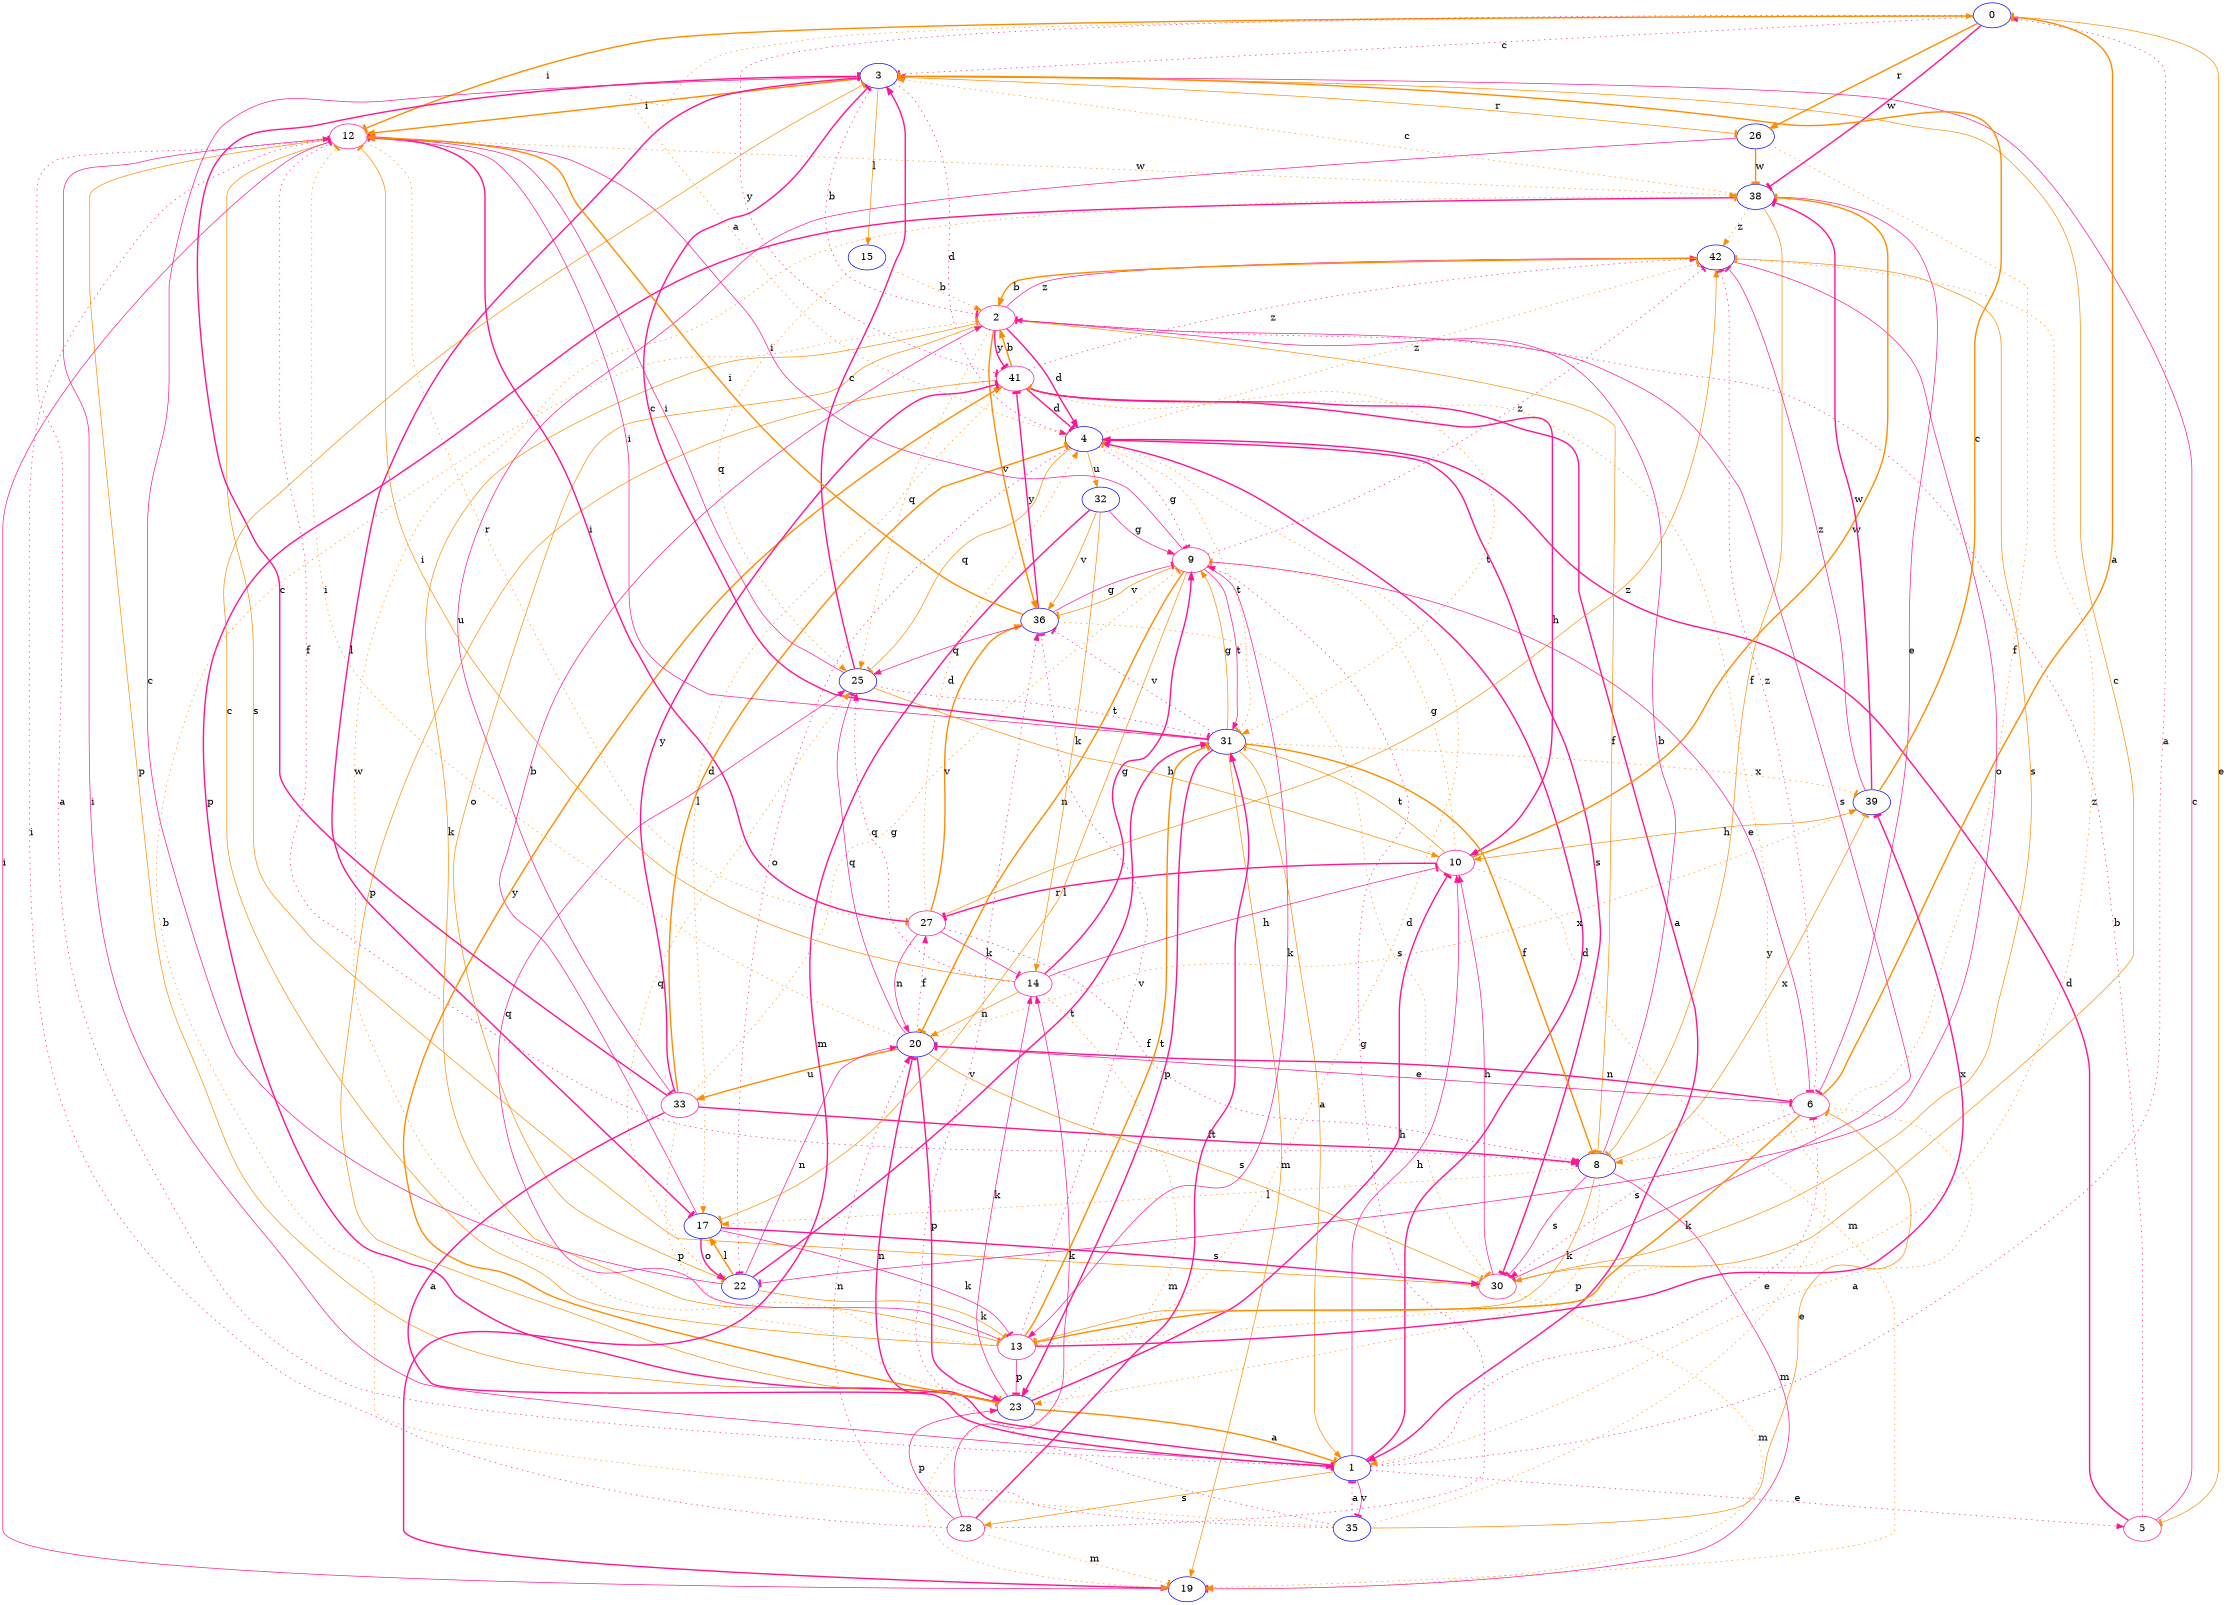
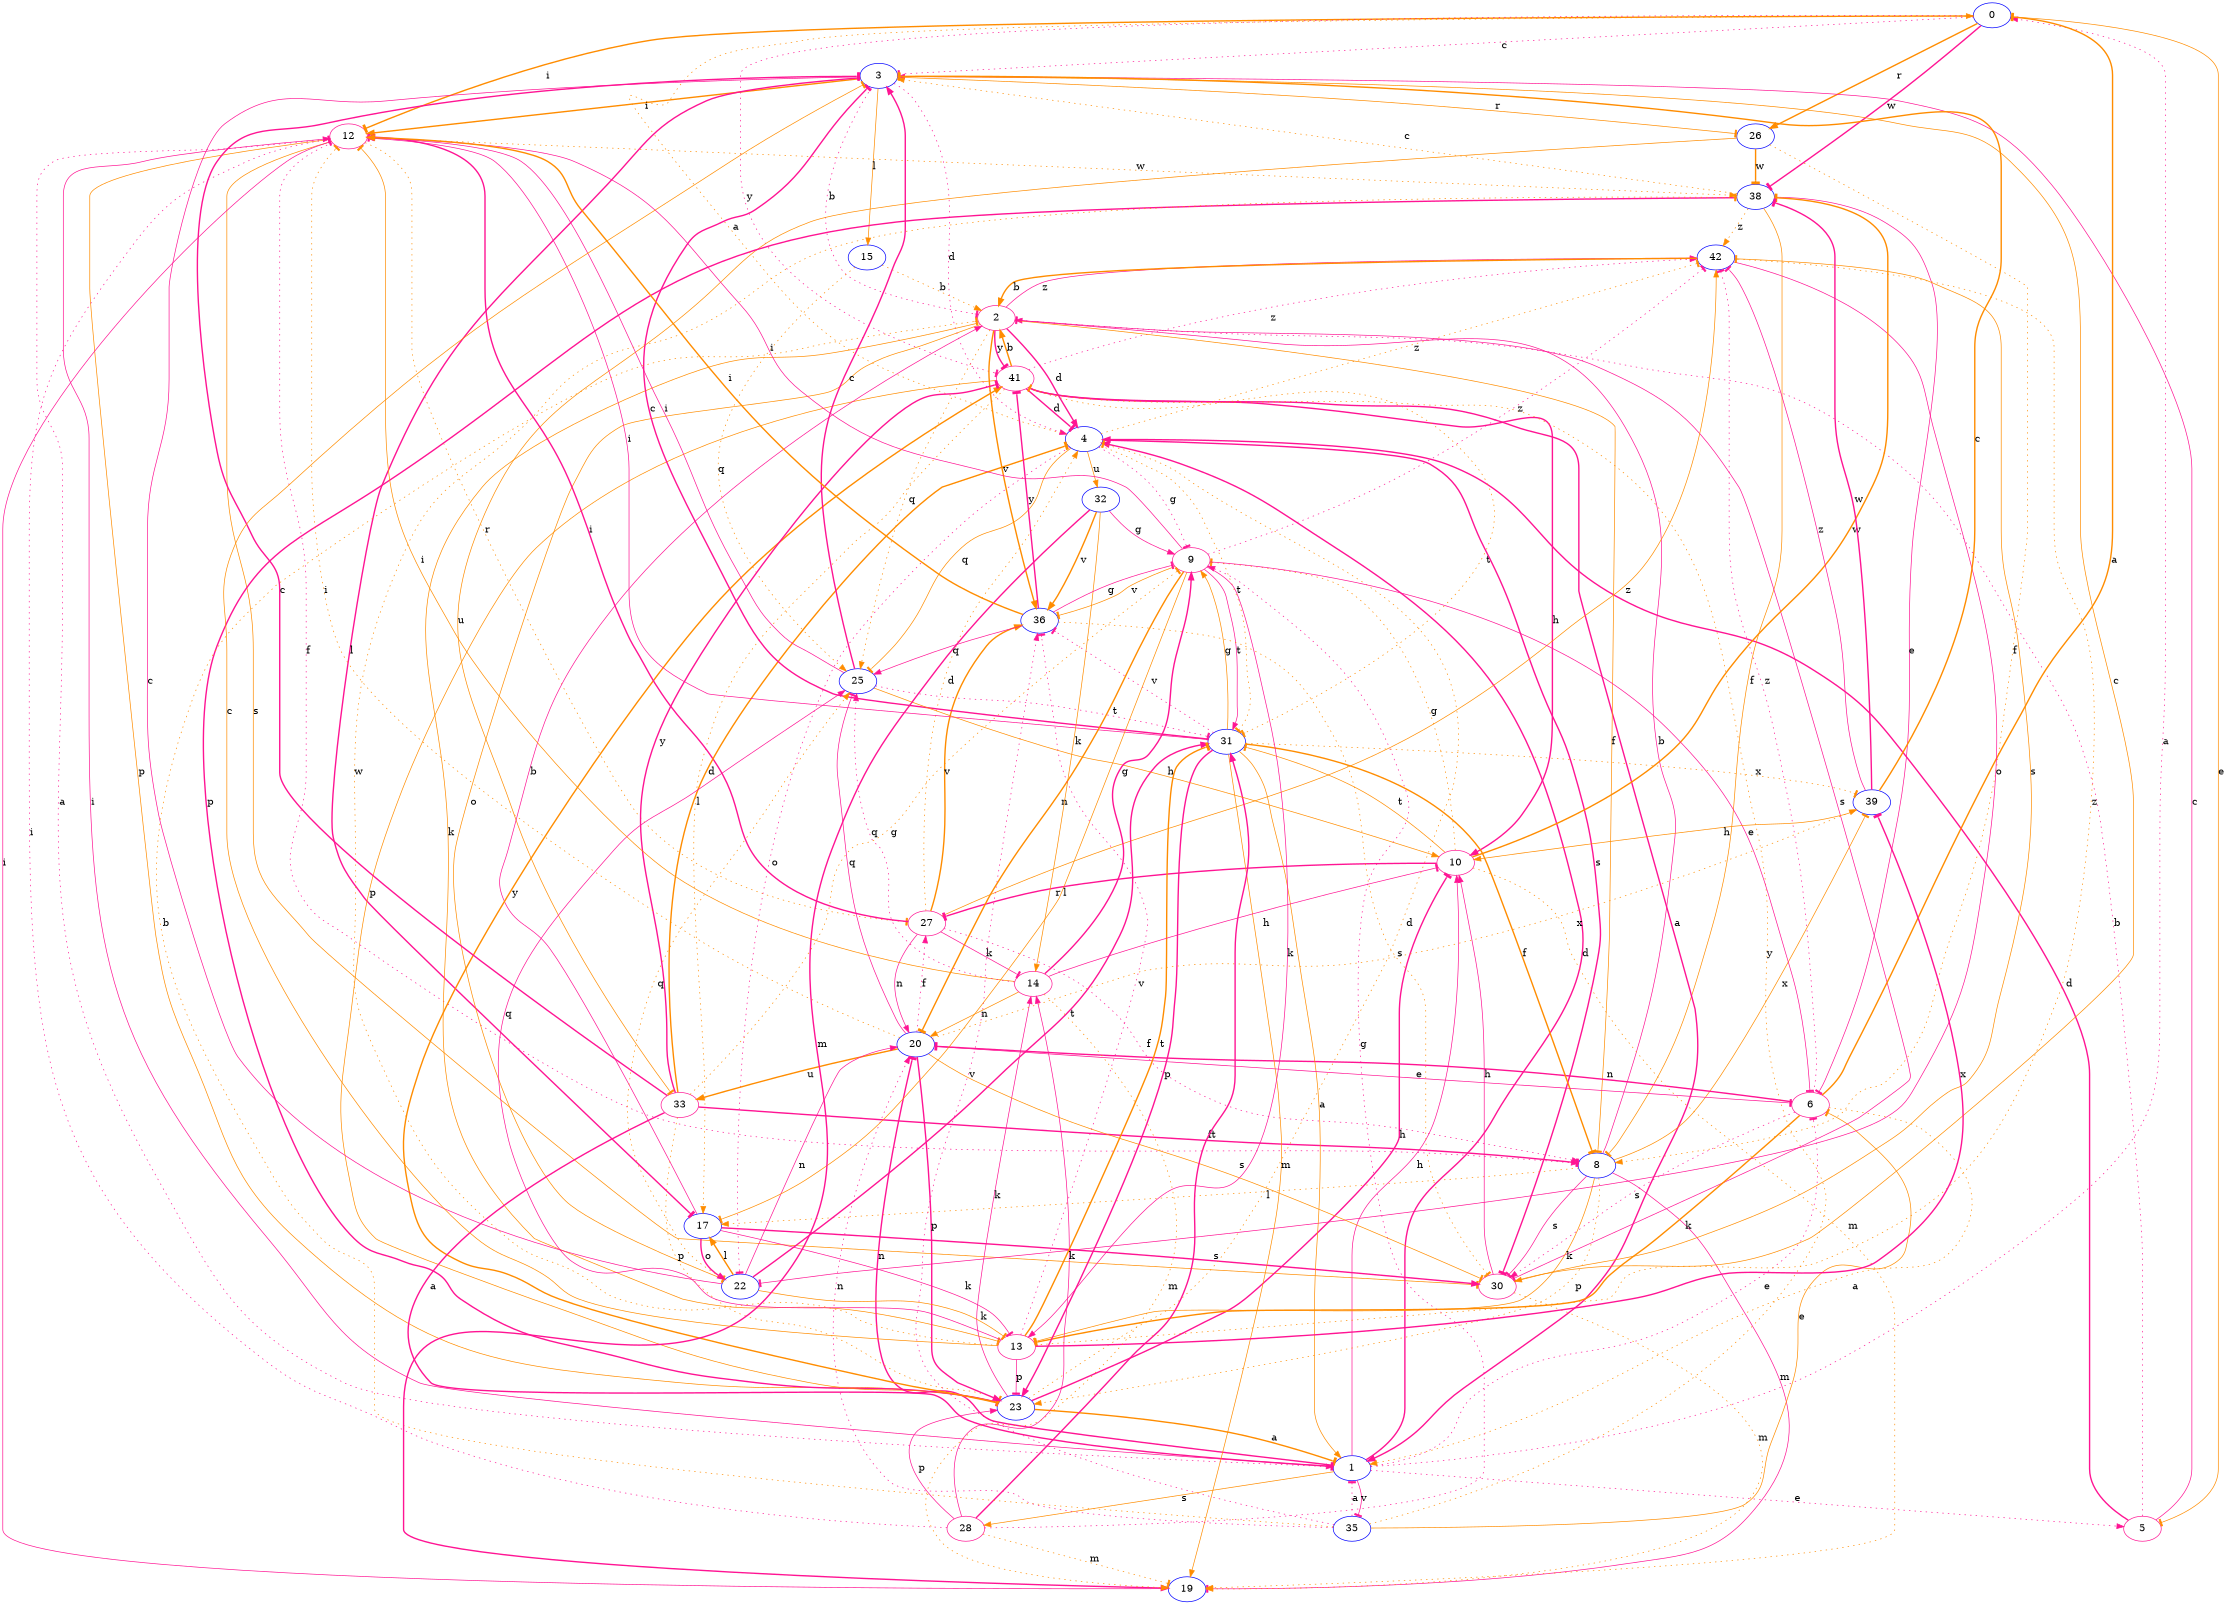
edge "26" -> "33": color deeppink -> darkorange
edge "41" -> "31": arrowhead normal -> tee
edge "32" -> "36": style solid -> bold
